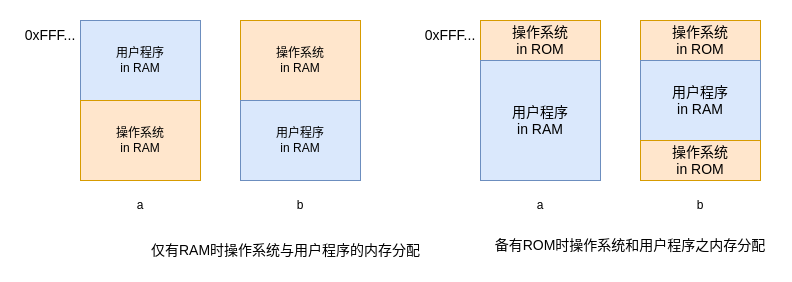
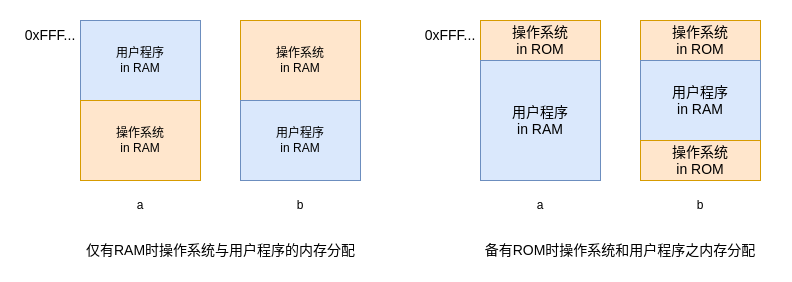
node "备有ROM时操作系统和用户程序之内存分配": moved (631, 246) -> (621, 251)
node "仅有RAM时操作系统与用户程序的内存分配": moved (286, 251) -> (221, 251)
